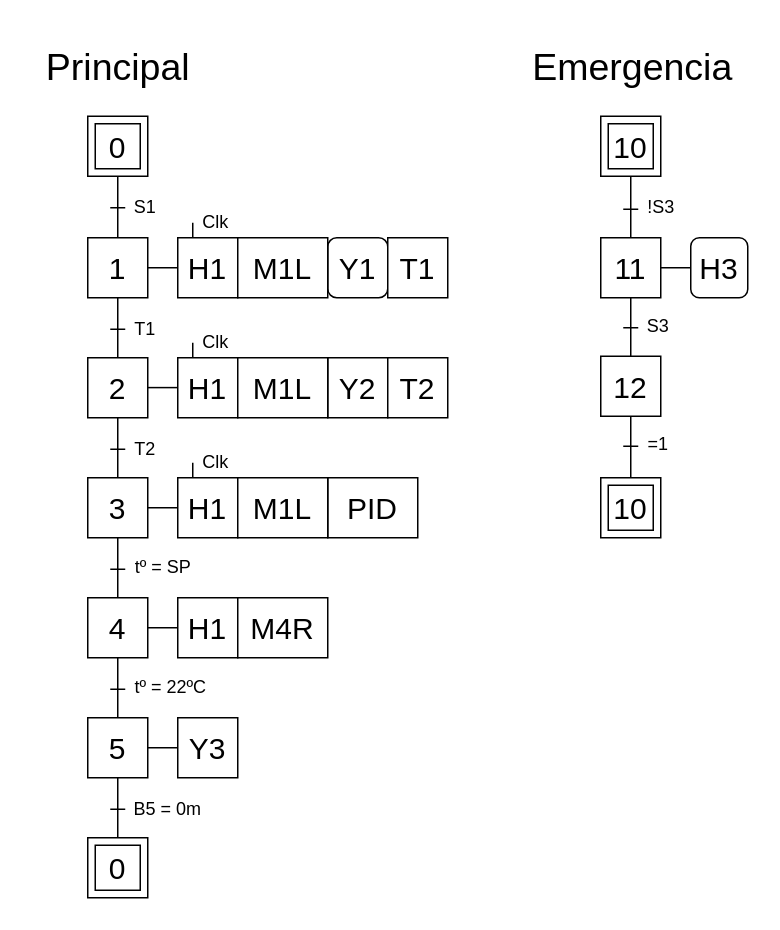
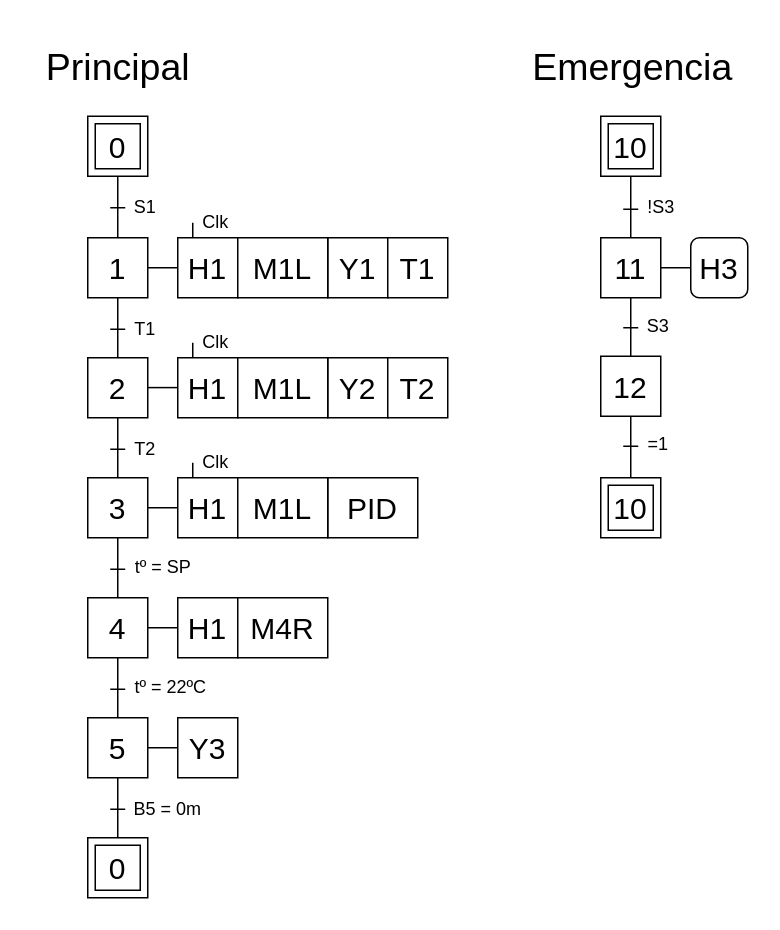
node "Y1": shape rounded rectangle -> rectangle
